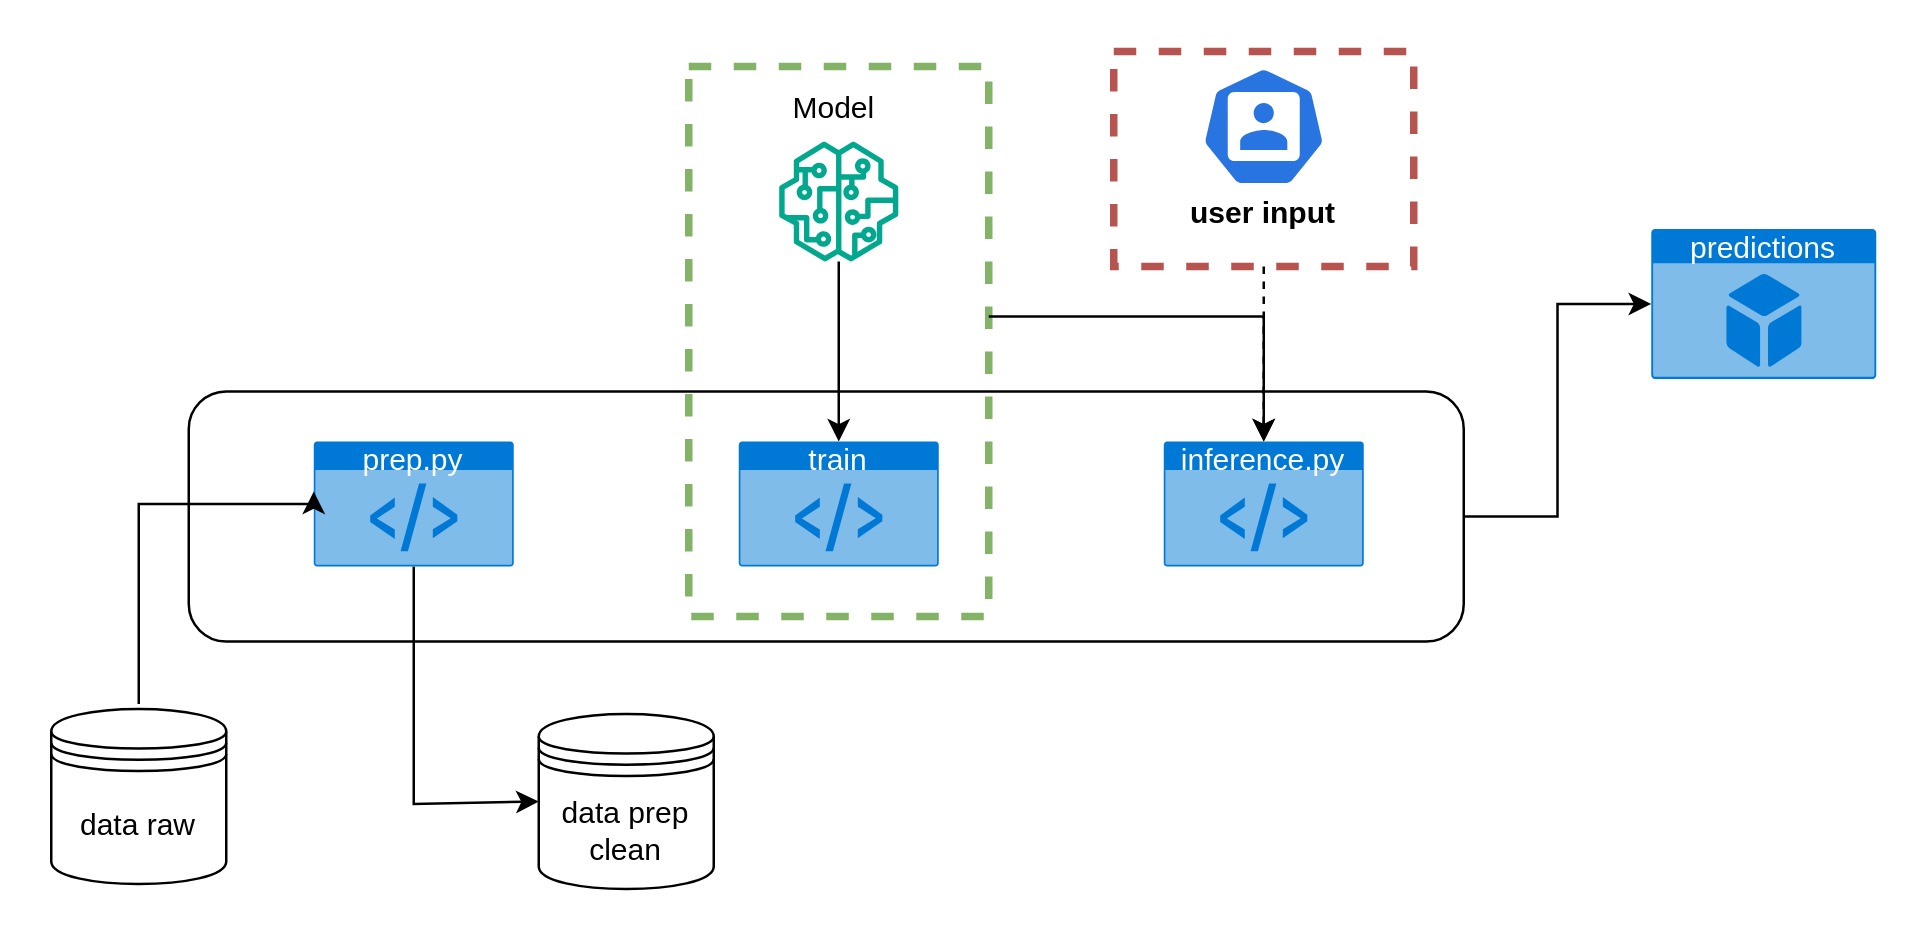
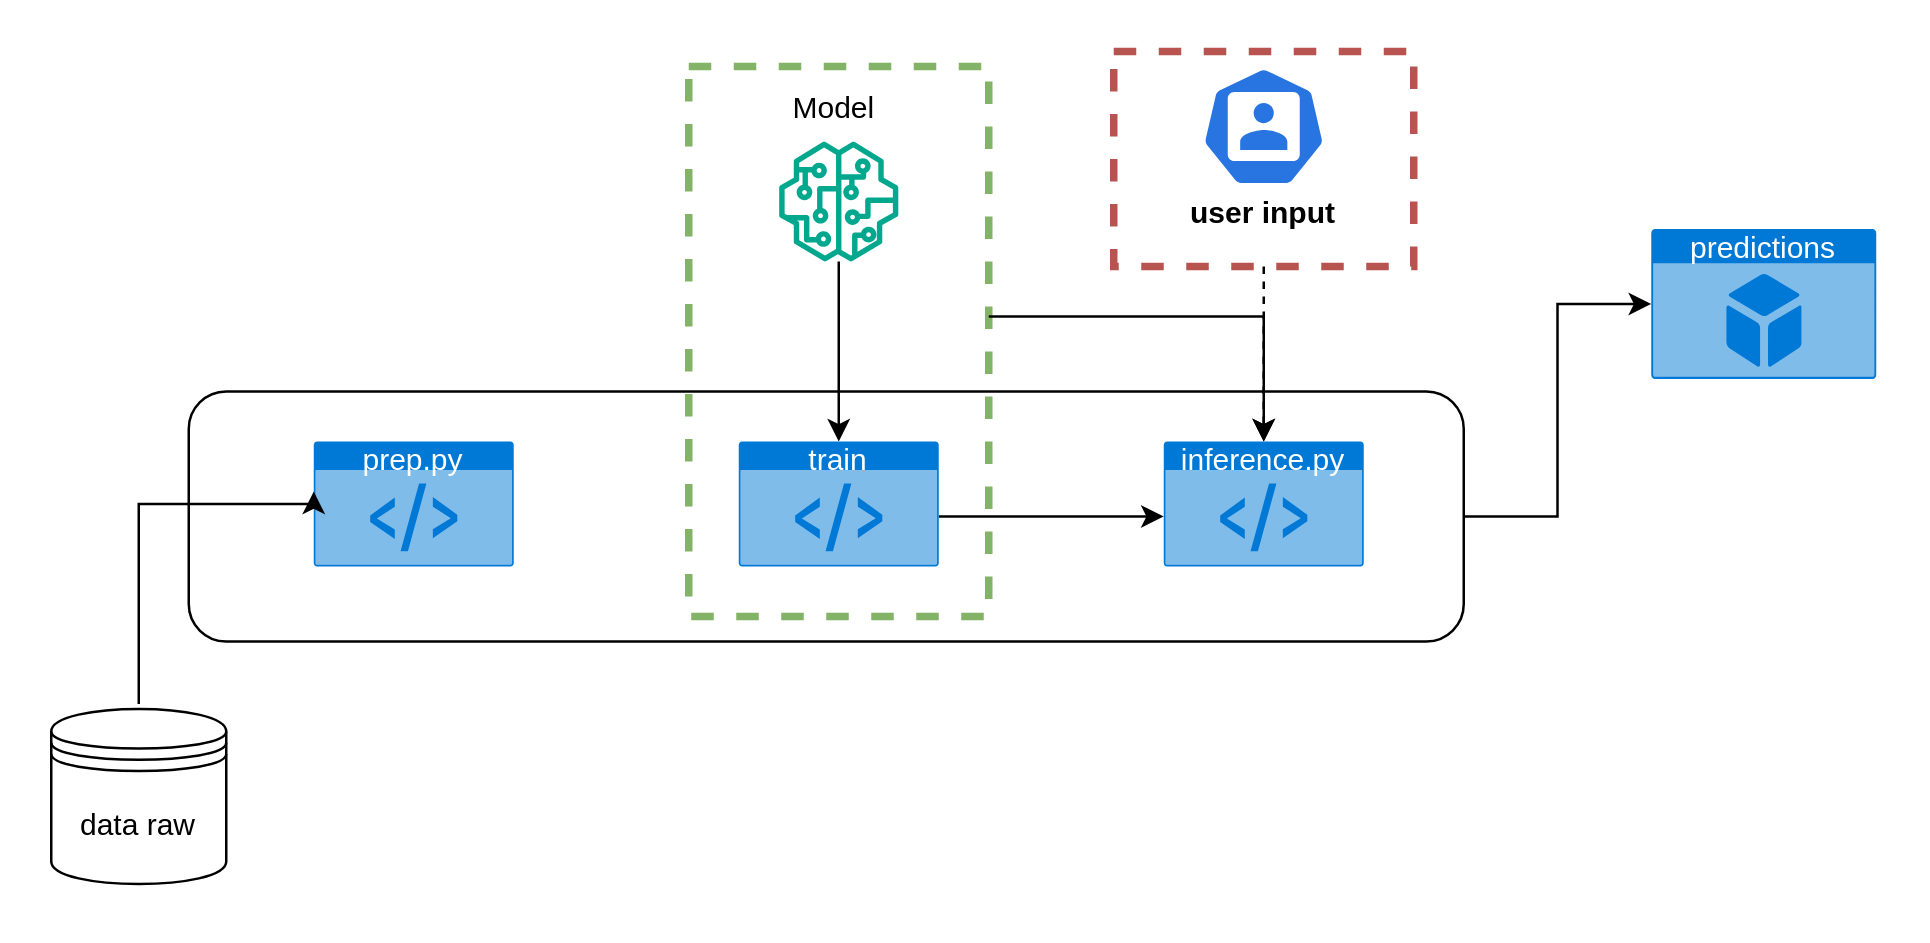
edge "train" -> "inference.py": added
edge "prep.py" -> "data prep clean": removed
node "data prep clean": removed
